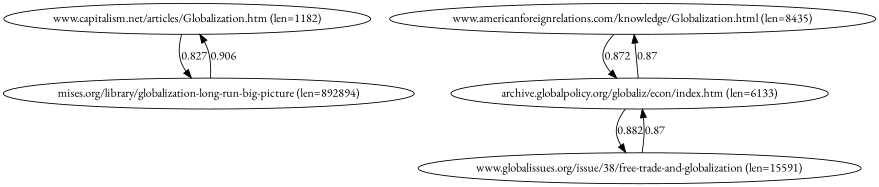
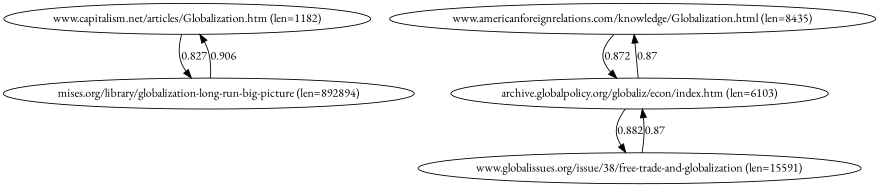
node "archive.globalpolicy.org/globaliz/econ/index.htm (len=6133)": label "archive.globalpolicy.org/globaliz/econ/index.htm (len=6133)" -> "archive.globalpolicy.org/globaliz/econ/index.htm (len=6103)"
